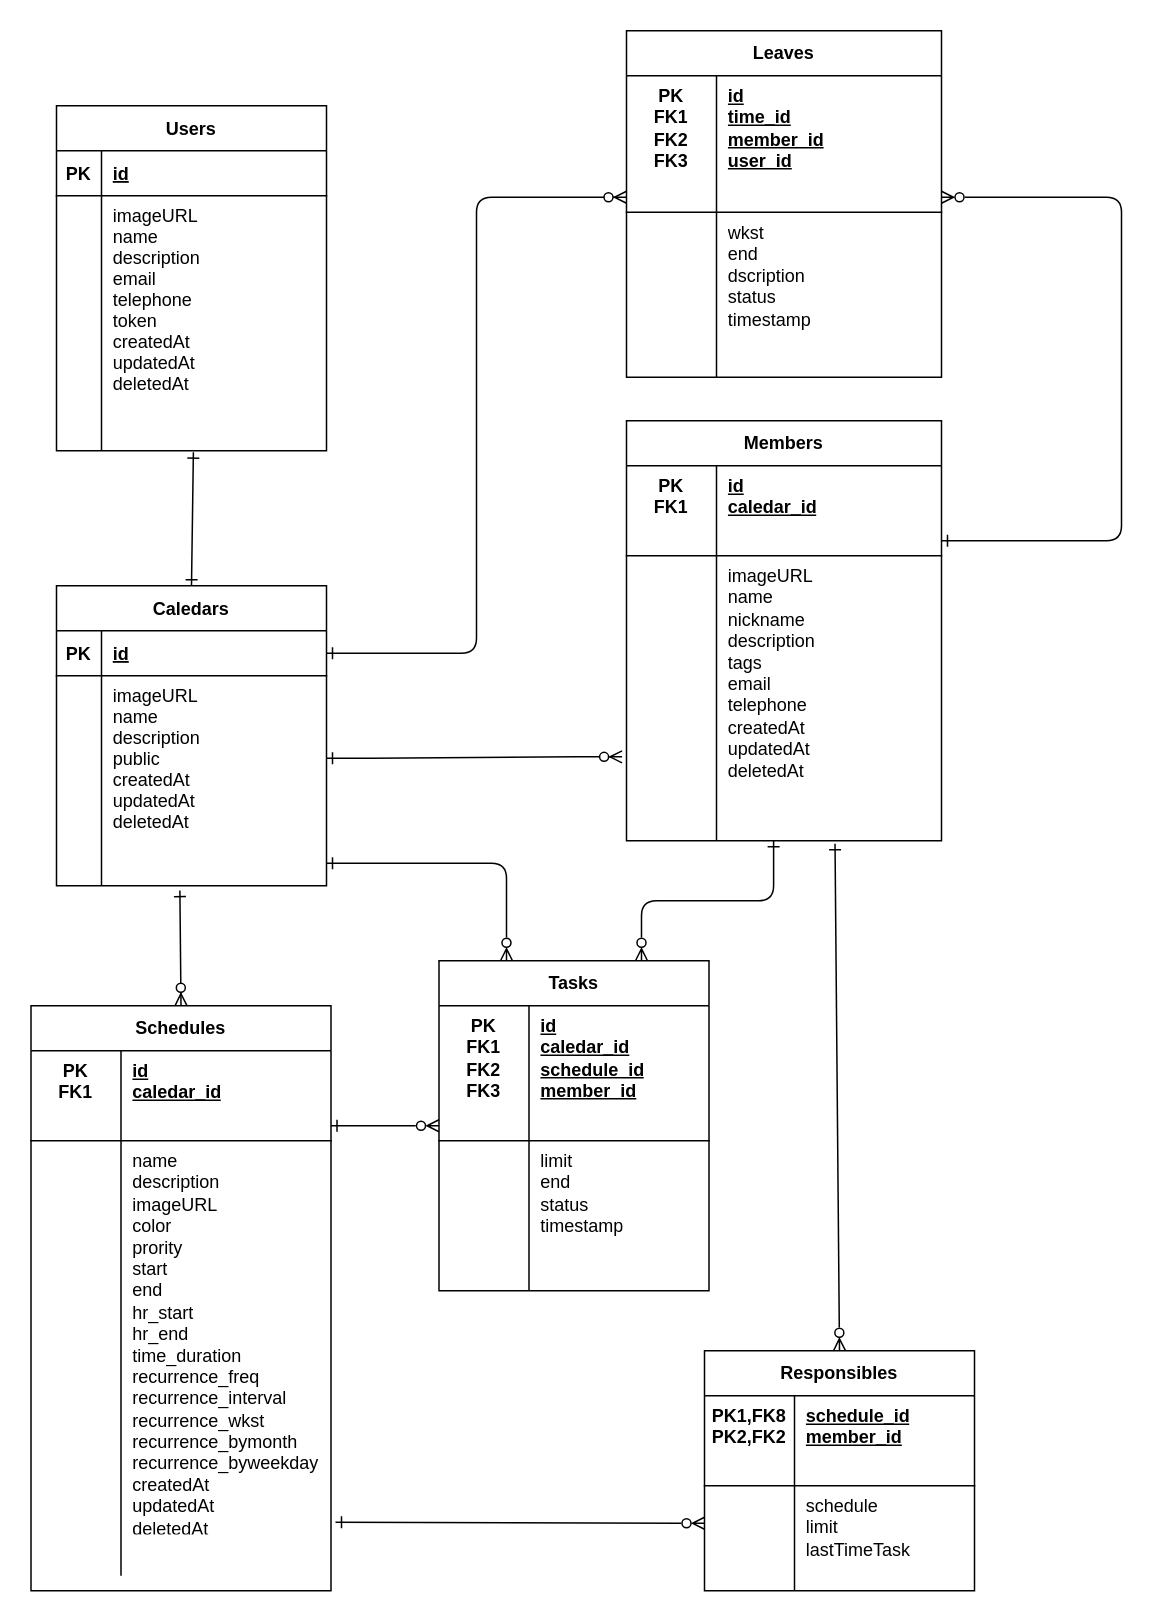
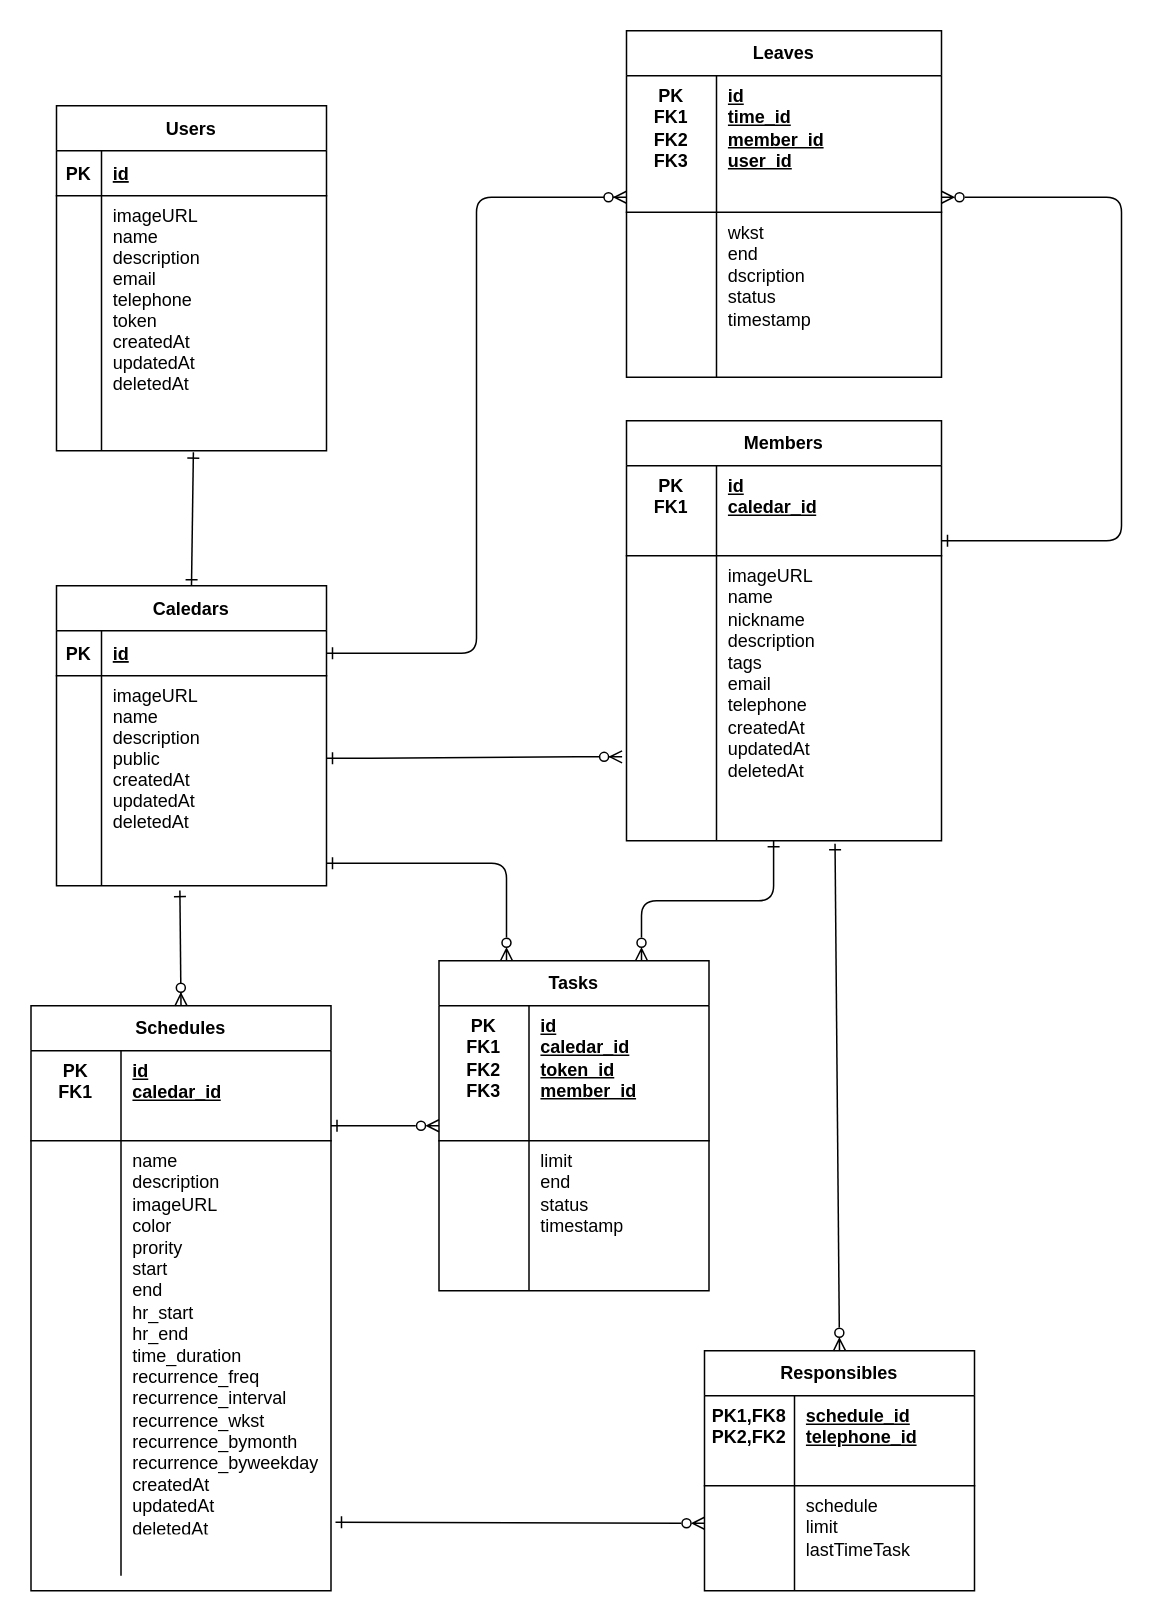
node "id caledar_id schedule_id member_id": label "id caledar_id schedule_id member_id" -> "id caledar_id token_id member_id"
node "schedule_id member_id": label "schedule_id member_id" -> "schedule_id telephone_id"
